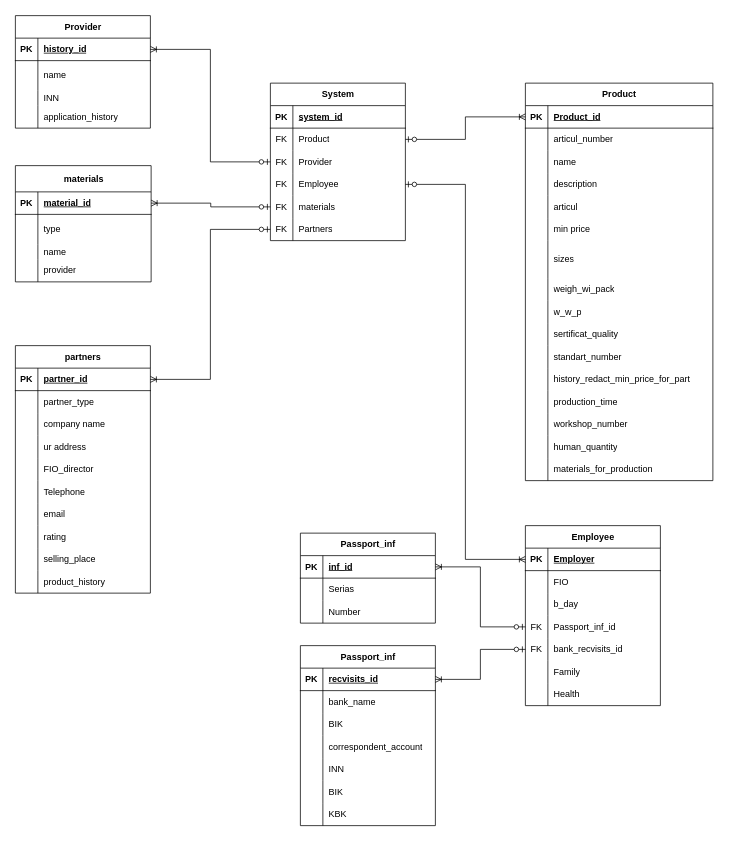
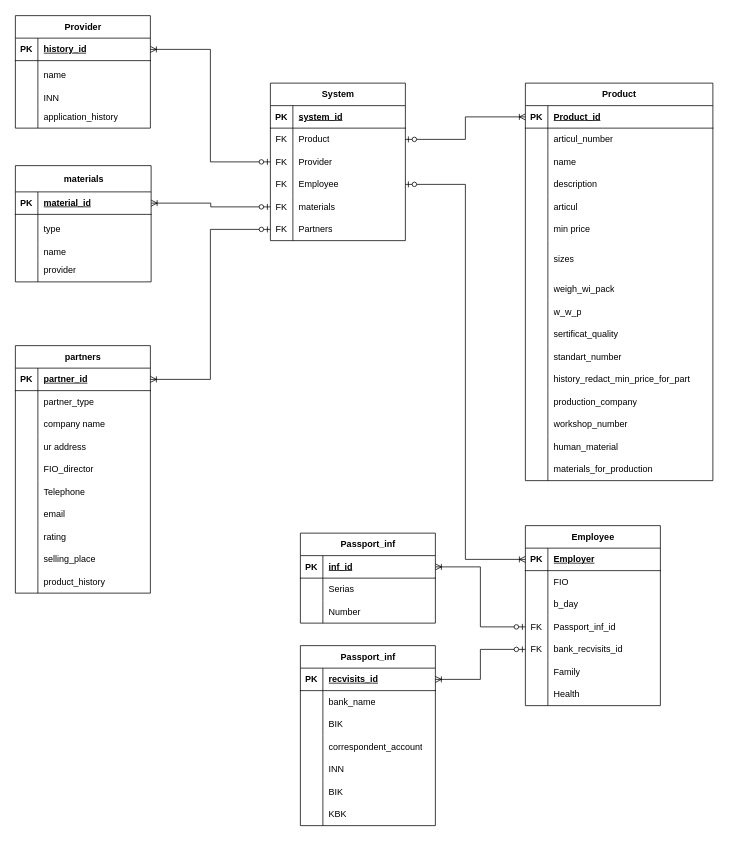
node "production_time": label "production_time" -> "production_company"
node "human_quantity": label "human_quantity" -> "human_material"
